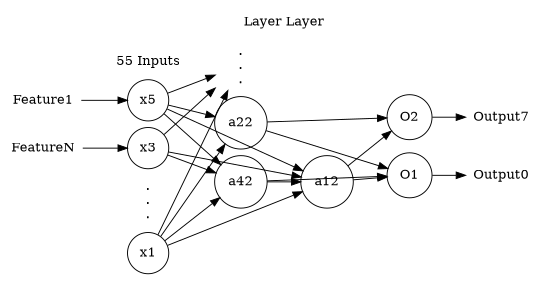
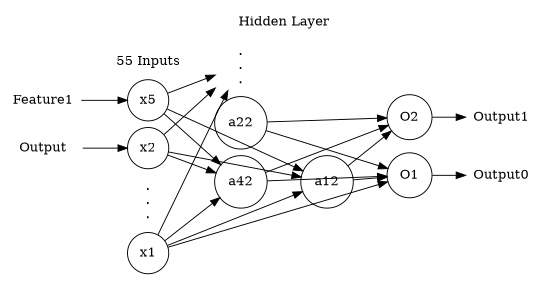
cluster "Layer Layer": label "Layer Layer" -> "Hidden Layer"
edge "x5" -> "a22": removed
node "Output7": label "Output7" -> "Output1"
node "FeatureN": label "FeatureN" -> "Output"
node "x3": label "x3" -> "x2"
edge "a42" -> "a12": now "a42" -> "O2"
edge "x1" -> "a22": now "x1" -> "O1"
